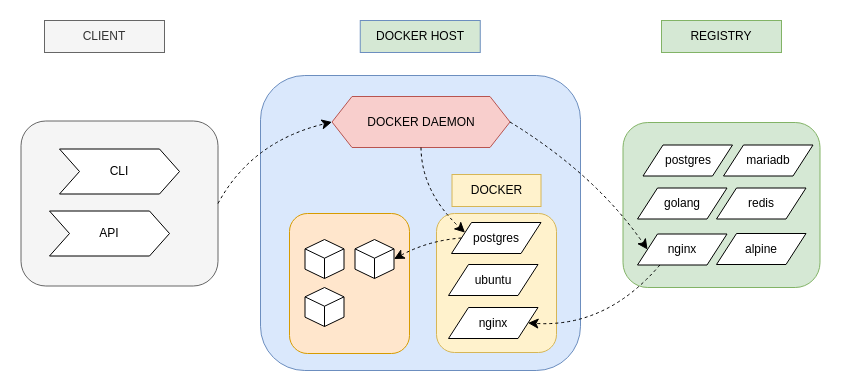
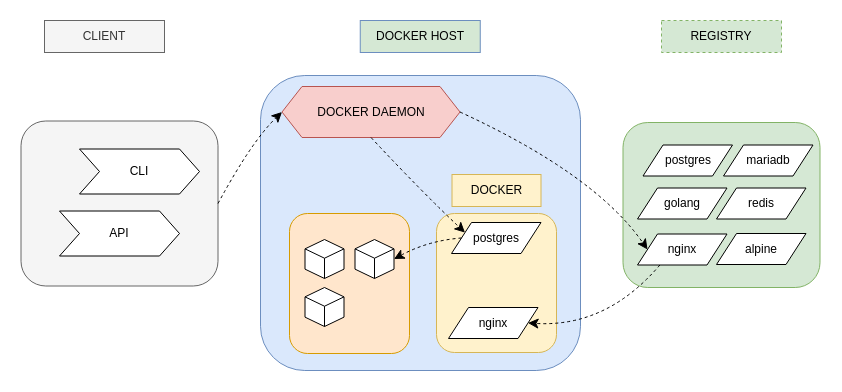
node "REGISTRY": style solid -> dashed
node "DOCKER DAEMON": moved (421, 122) -> (371, 112)
node "CLI": moved (120, 172) -> (140, 172)
node "API": moved (110, 234) -> (120, 234)
node "ubuntu": removed
